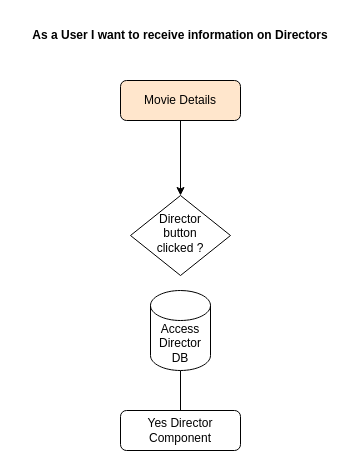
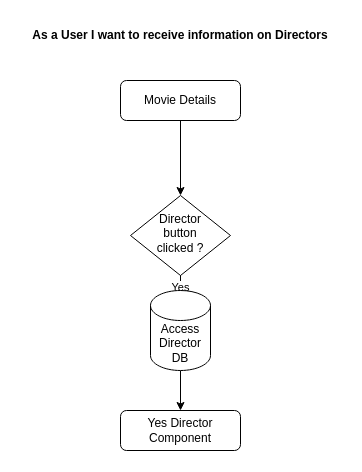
node "Movie Details": fillcolor #ffe6cc -> #ffffff
edge "Director button clicked ?" -> "Access Director DB": added, label "Yes"
edge "Access Director DB" -- "Yes Director Component": arrowhead none -> classic
